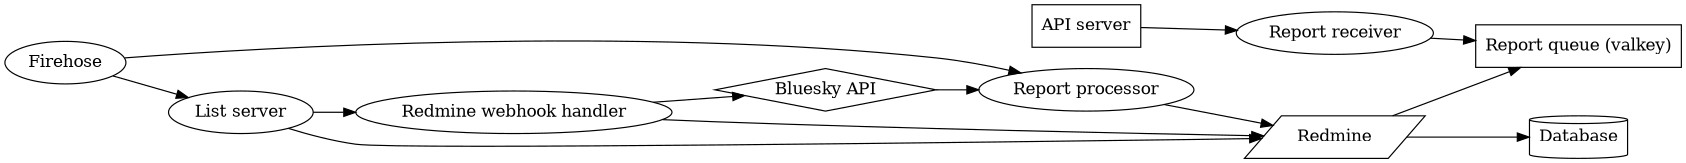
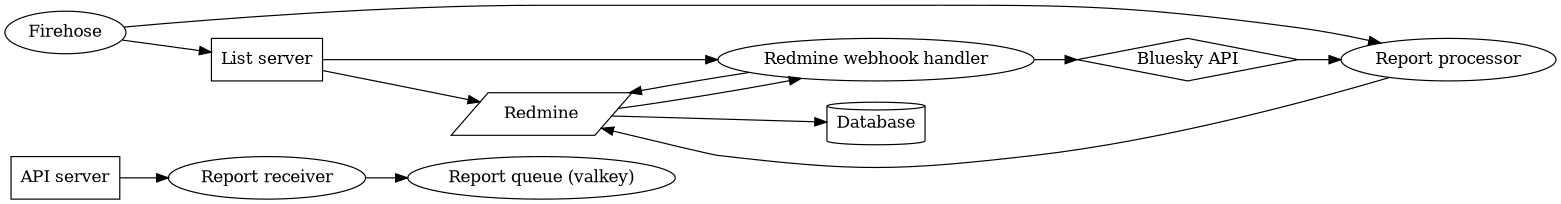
node "Report queue (valkey)": shape box -> ellipse
edge "Redmine" -> "Report queue (valkey)": now "Redmine" -> "Redmine webhook handler"
node "List server": shape ellipse -> box
